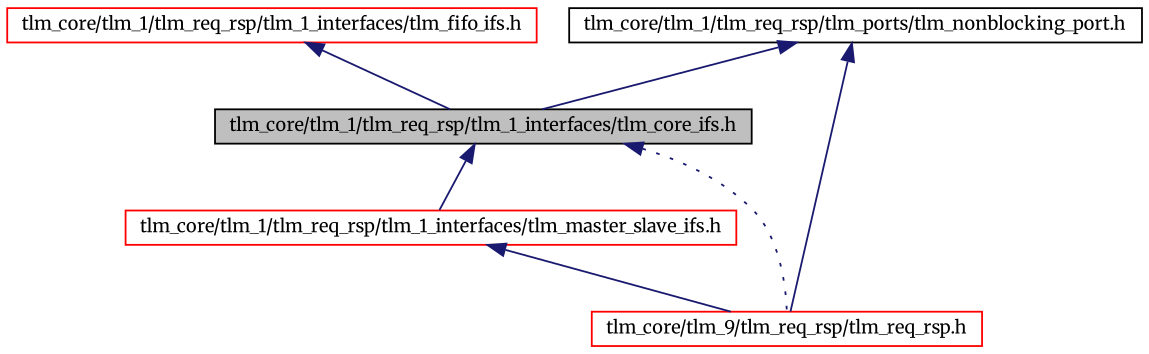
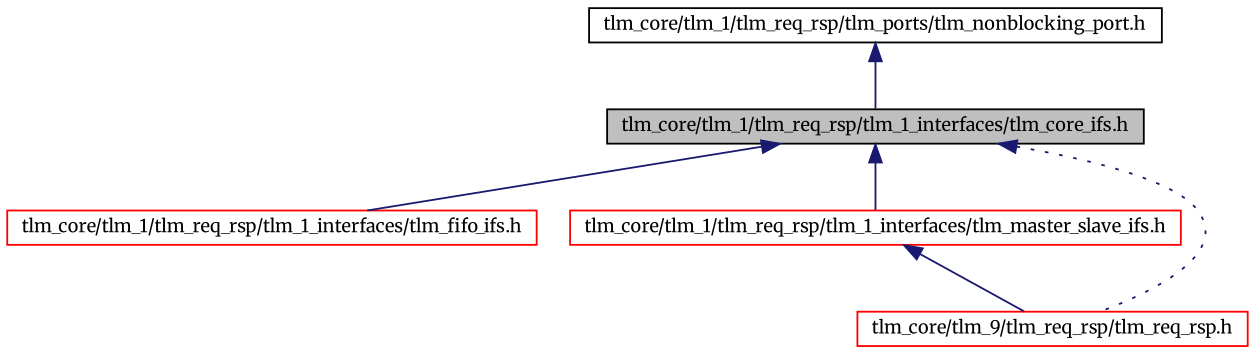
edge "tlm_core/tlm_1/tlm_req_rsp/tlm_1_interfaces/tlm_core_ifs.h" -> "tlm_core/tlm_1/tlm_req_rsp/tlm_1_interfaces/tlm_fifo_ifs.h": reversed
edge "tlm_core/tlm_9/tlm_req_rsp/tlm_req_rsp.h" -> "tlm_core/tlm_1/tlm_req_rsp/tlm_ports/tlm_nonblocking_port.h": removed
